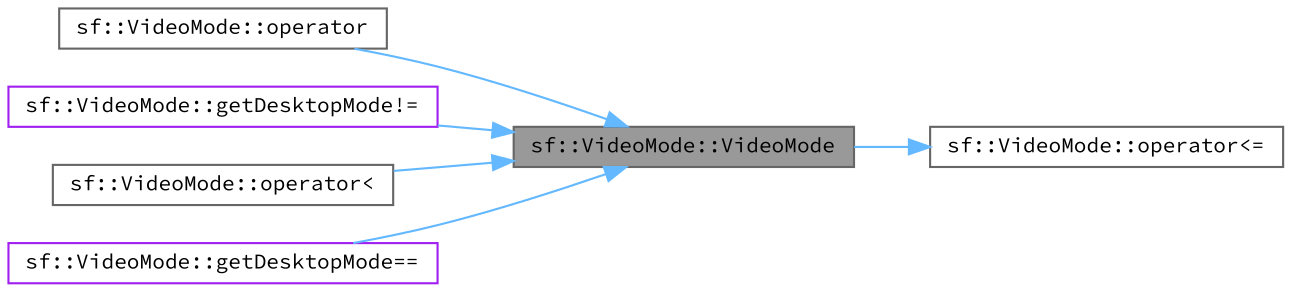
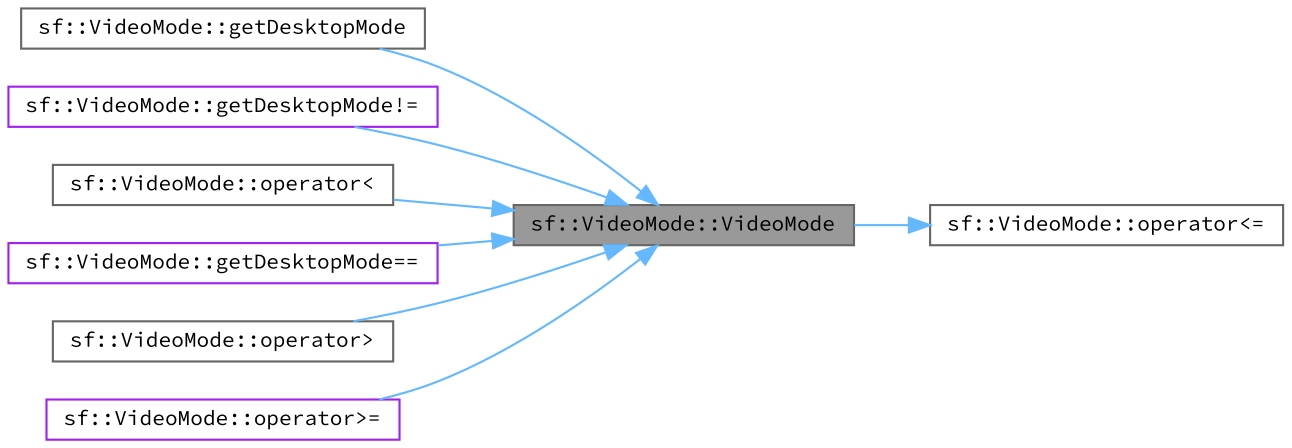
node "sf::VideoMode::operator": label "sf::VideoMode::operator" -> "sf::VideoMode::getDesktopMode"
node "sf::VideoMode::operator>": added
node "sf::VideoMode::operator>=": added
